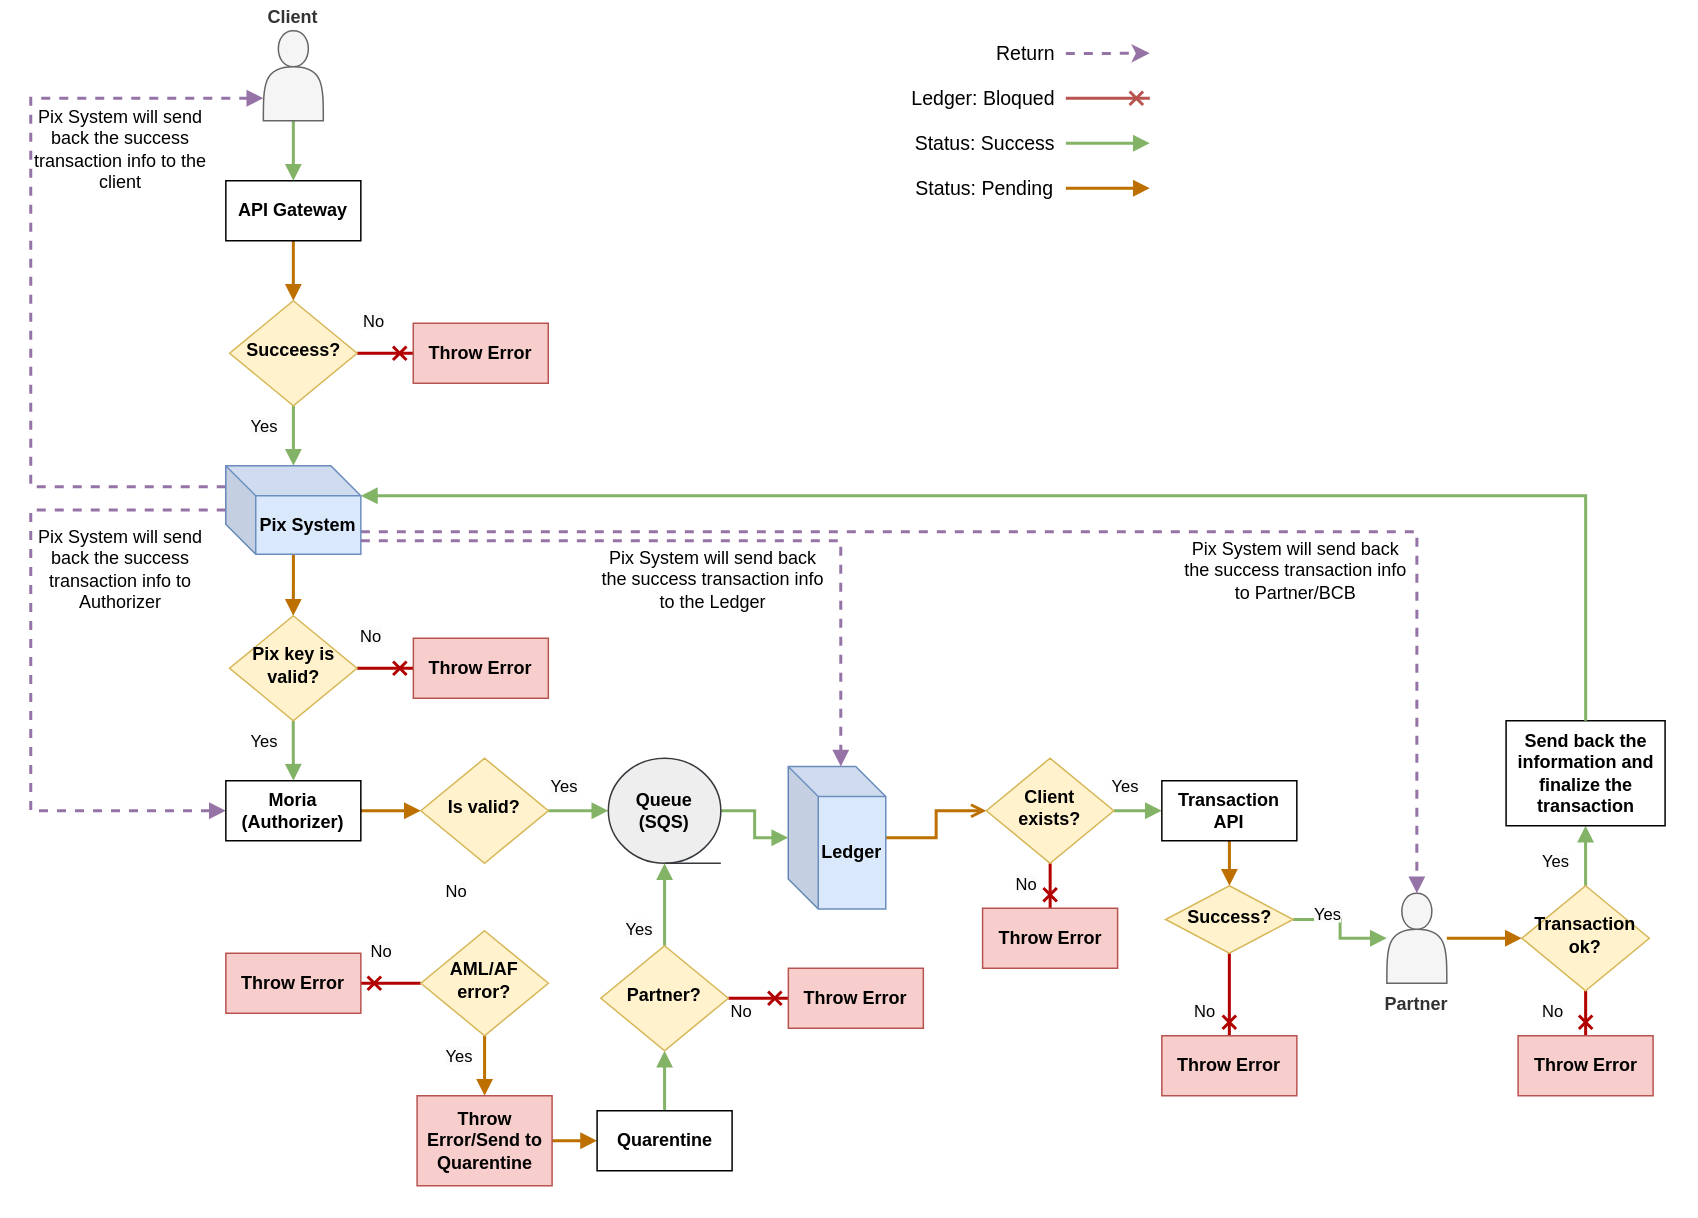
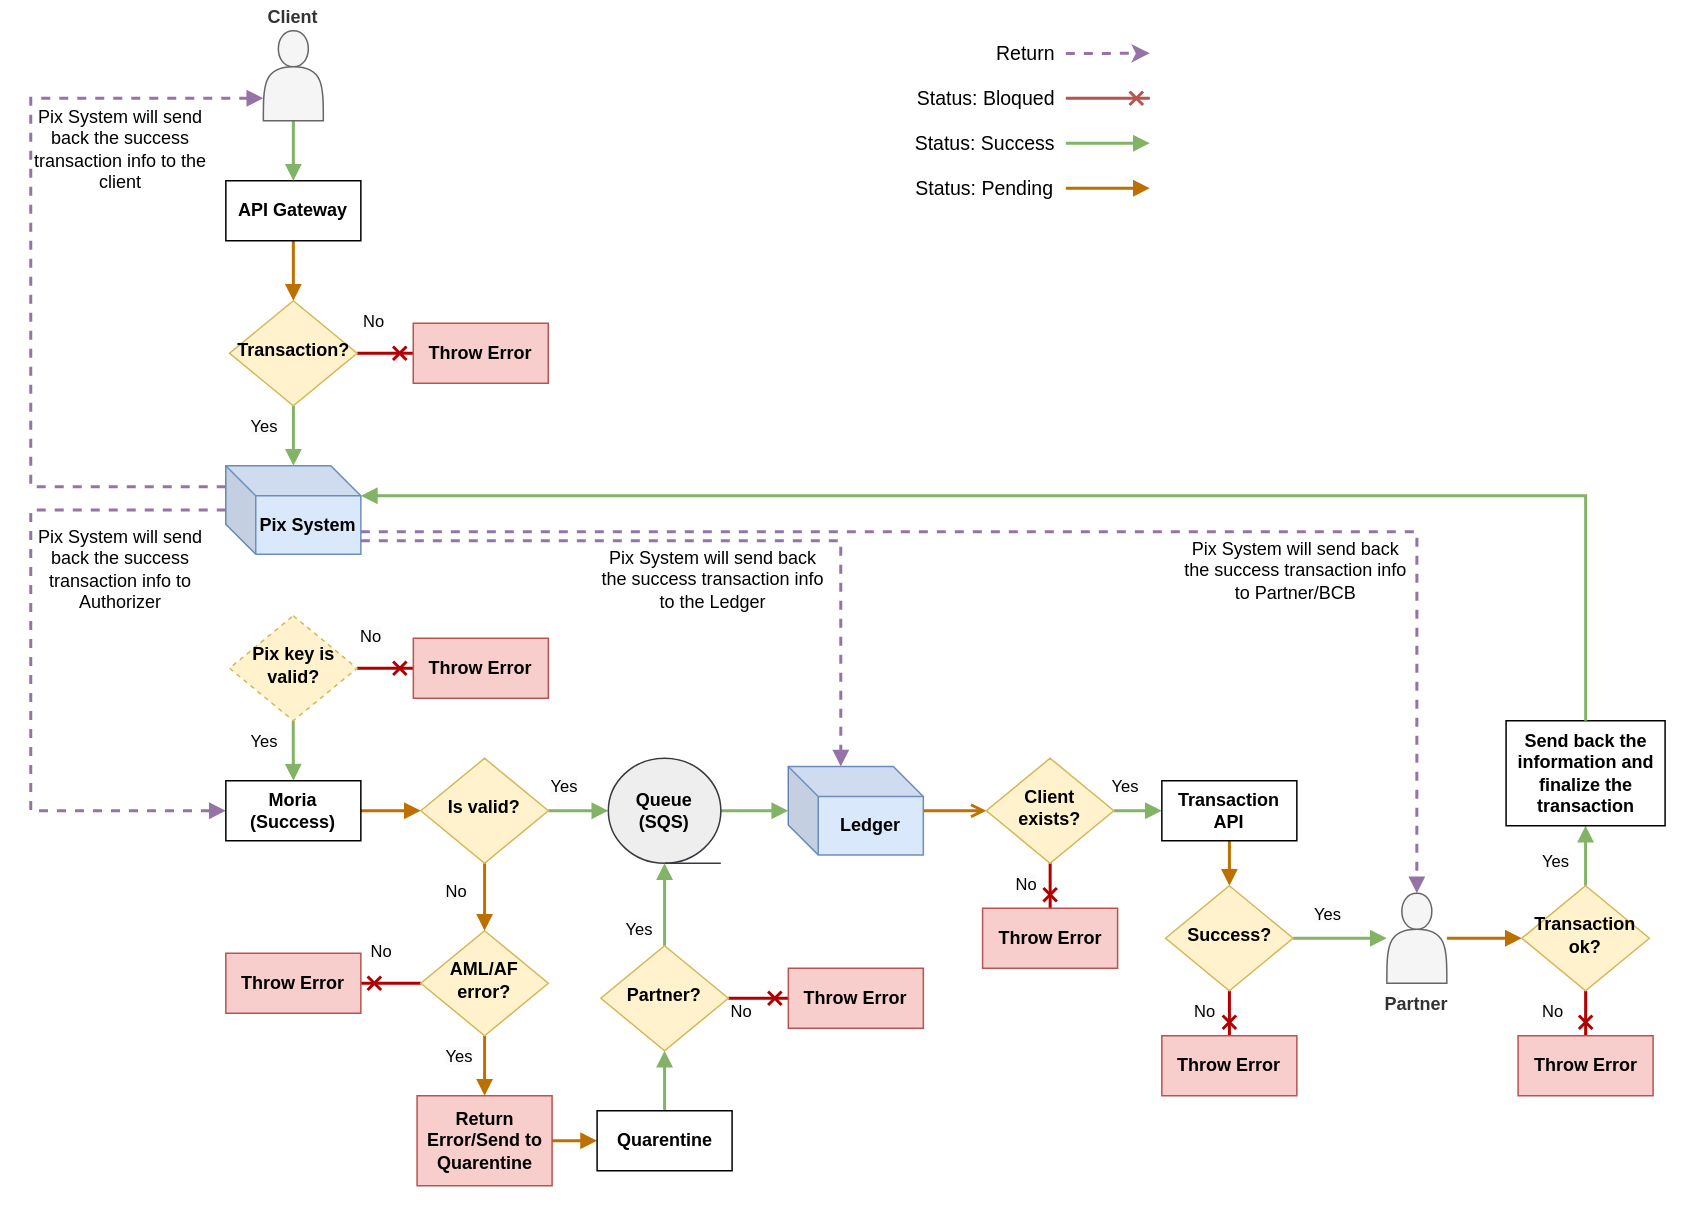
node "Ledger: Bloqued": label "Ledger: Bloqued" -> "Status: Bloqued"
node "Succeess?": label "Succeess?" -> "Transaction?"
edge "Pix System" -> "Pix key is valid?": removed
node "Pix key is valid?": style solid -> dashed
node "Moria (Authorizer)": label "Moria (Authorizer)" -> "Moria (Success)"
node "Ledger": size 98x143 -> 135x89
edge "Is valid?" -> "AML/AF error?": added
node "Success?": size 128x68 -> 128x105
node "Throw Error/Send to Quarentine": label "Throw Error/Send to Quarentine" -> "Return Error/Send to Quarentine"
